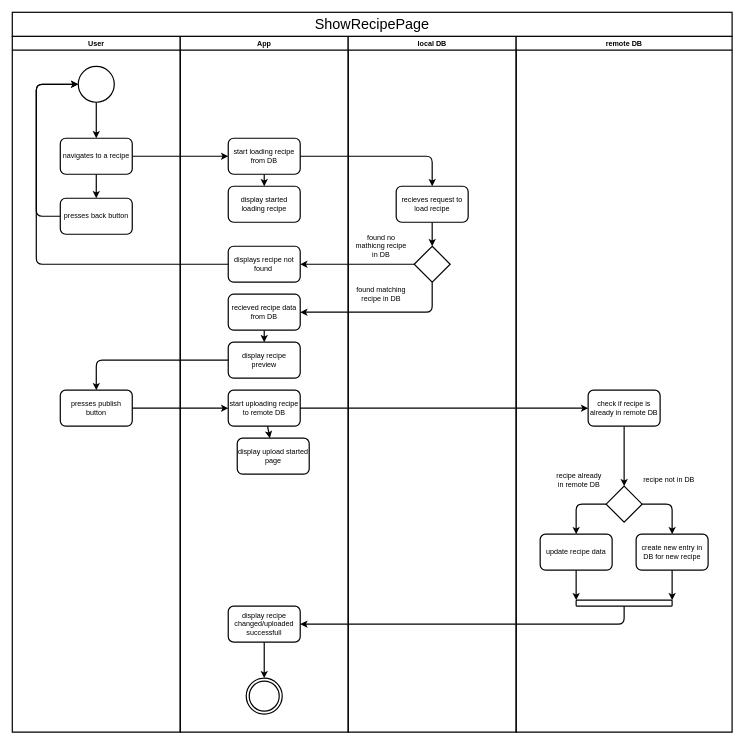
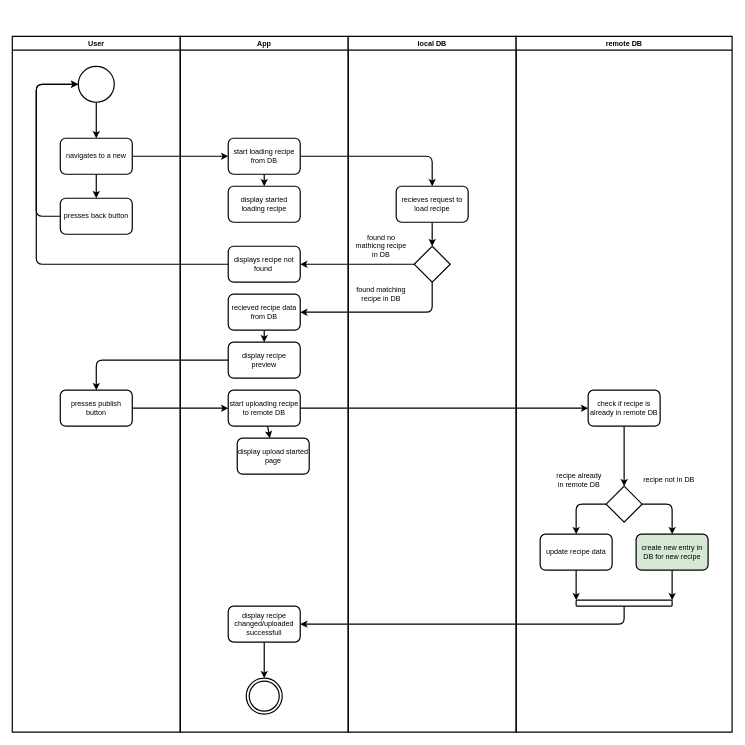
node "ShowRecipePage": removed
node "navigates to a recipe": label "navigates to a recipe" -> "navigates to a new"
node "create new entry in DB for new recipe": fillcolor #ffffff -> #d5e8d4
